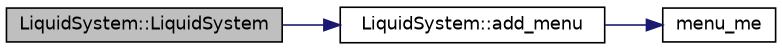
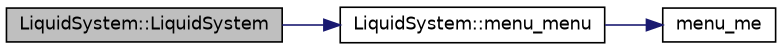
node "LiquidSystem::add_menu": label "LiquidSystem::add_menu" -> "LiquidSystem::menu_menu"
